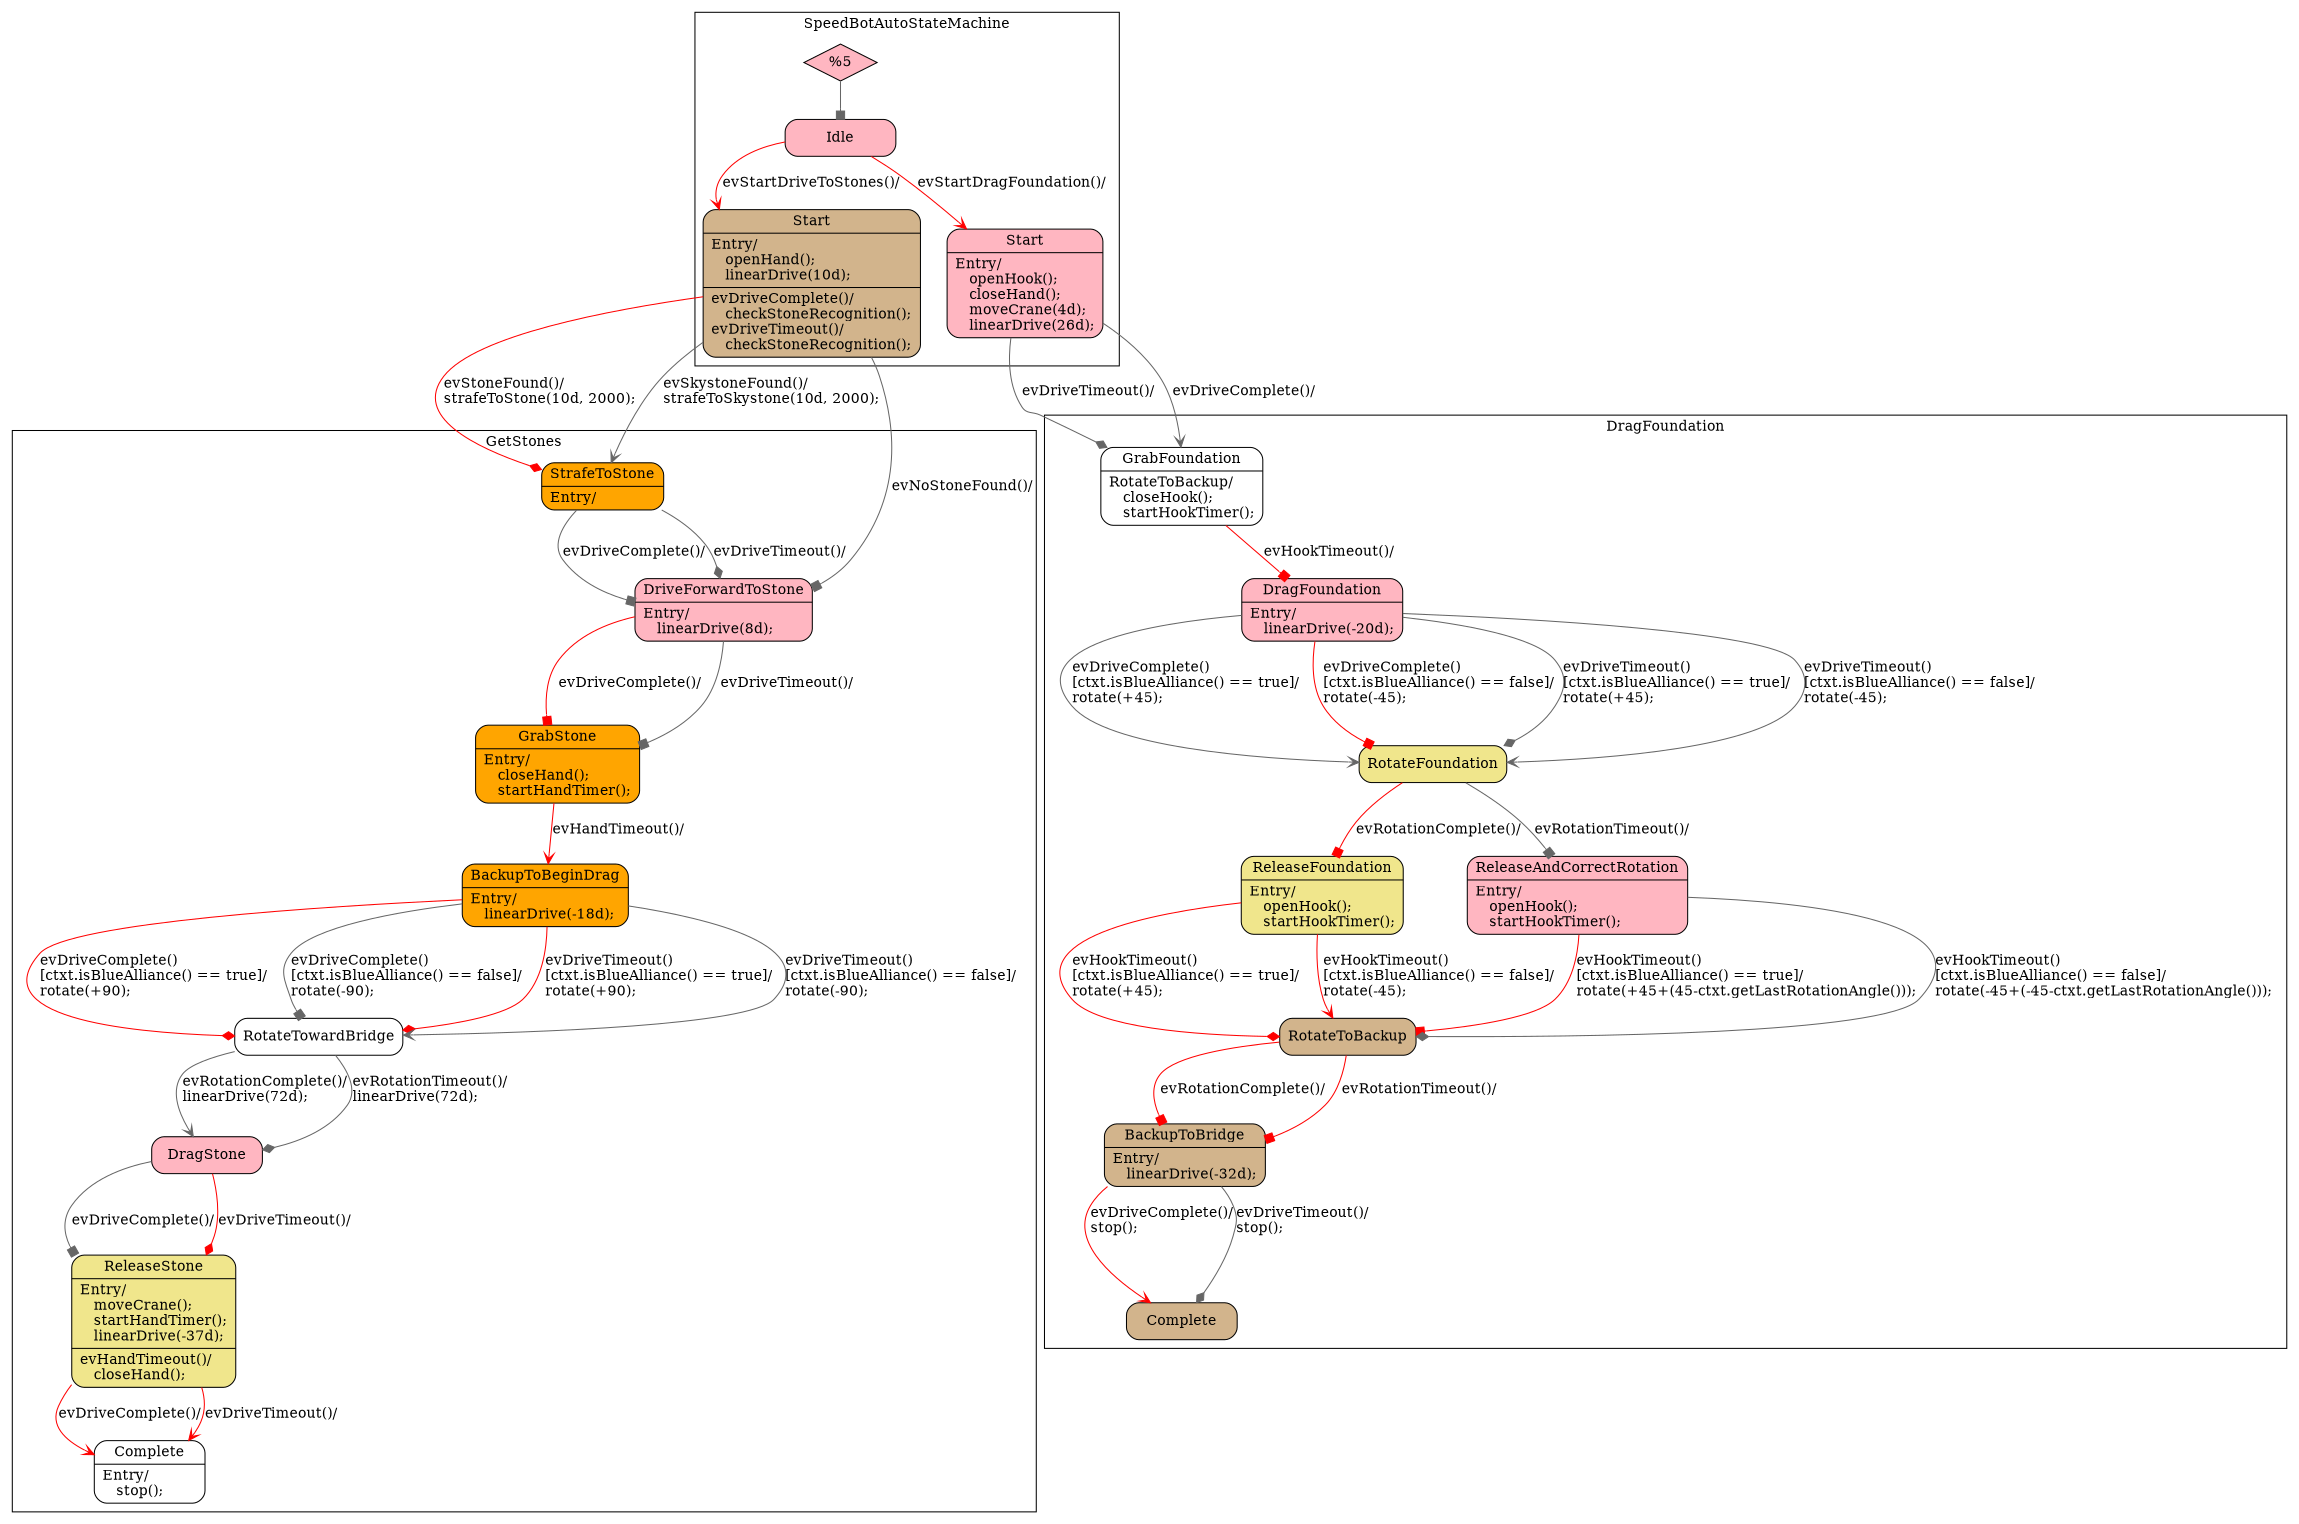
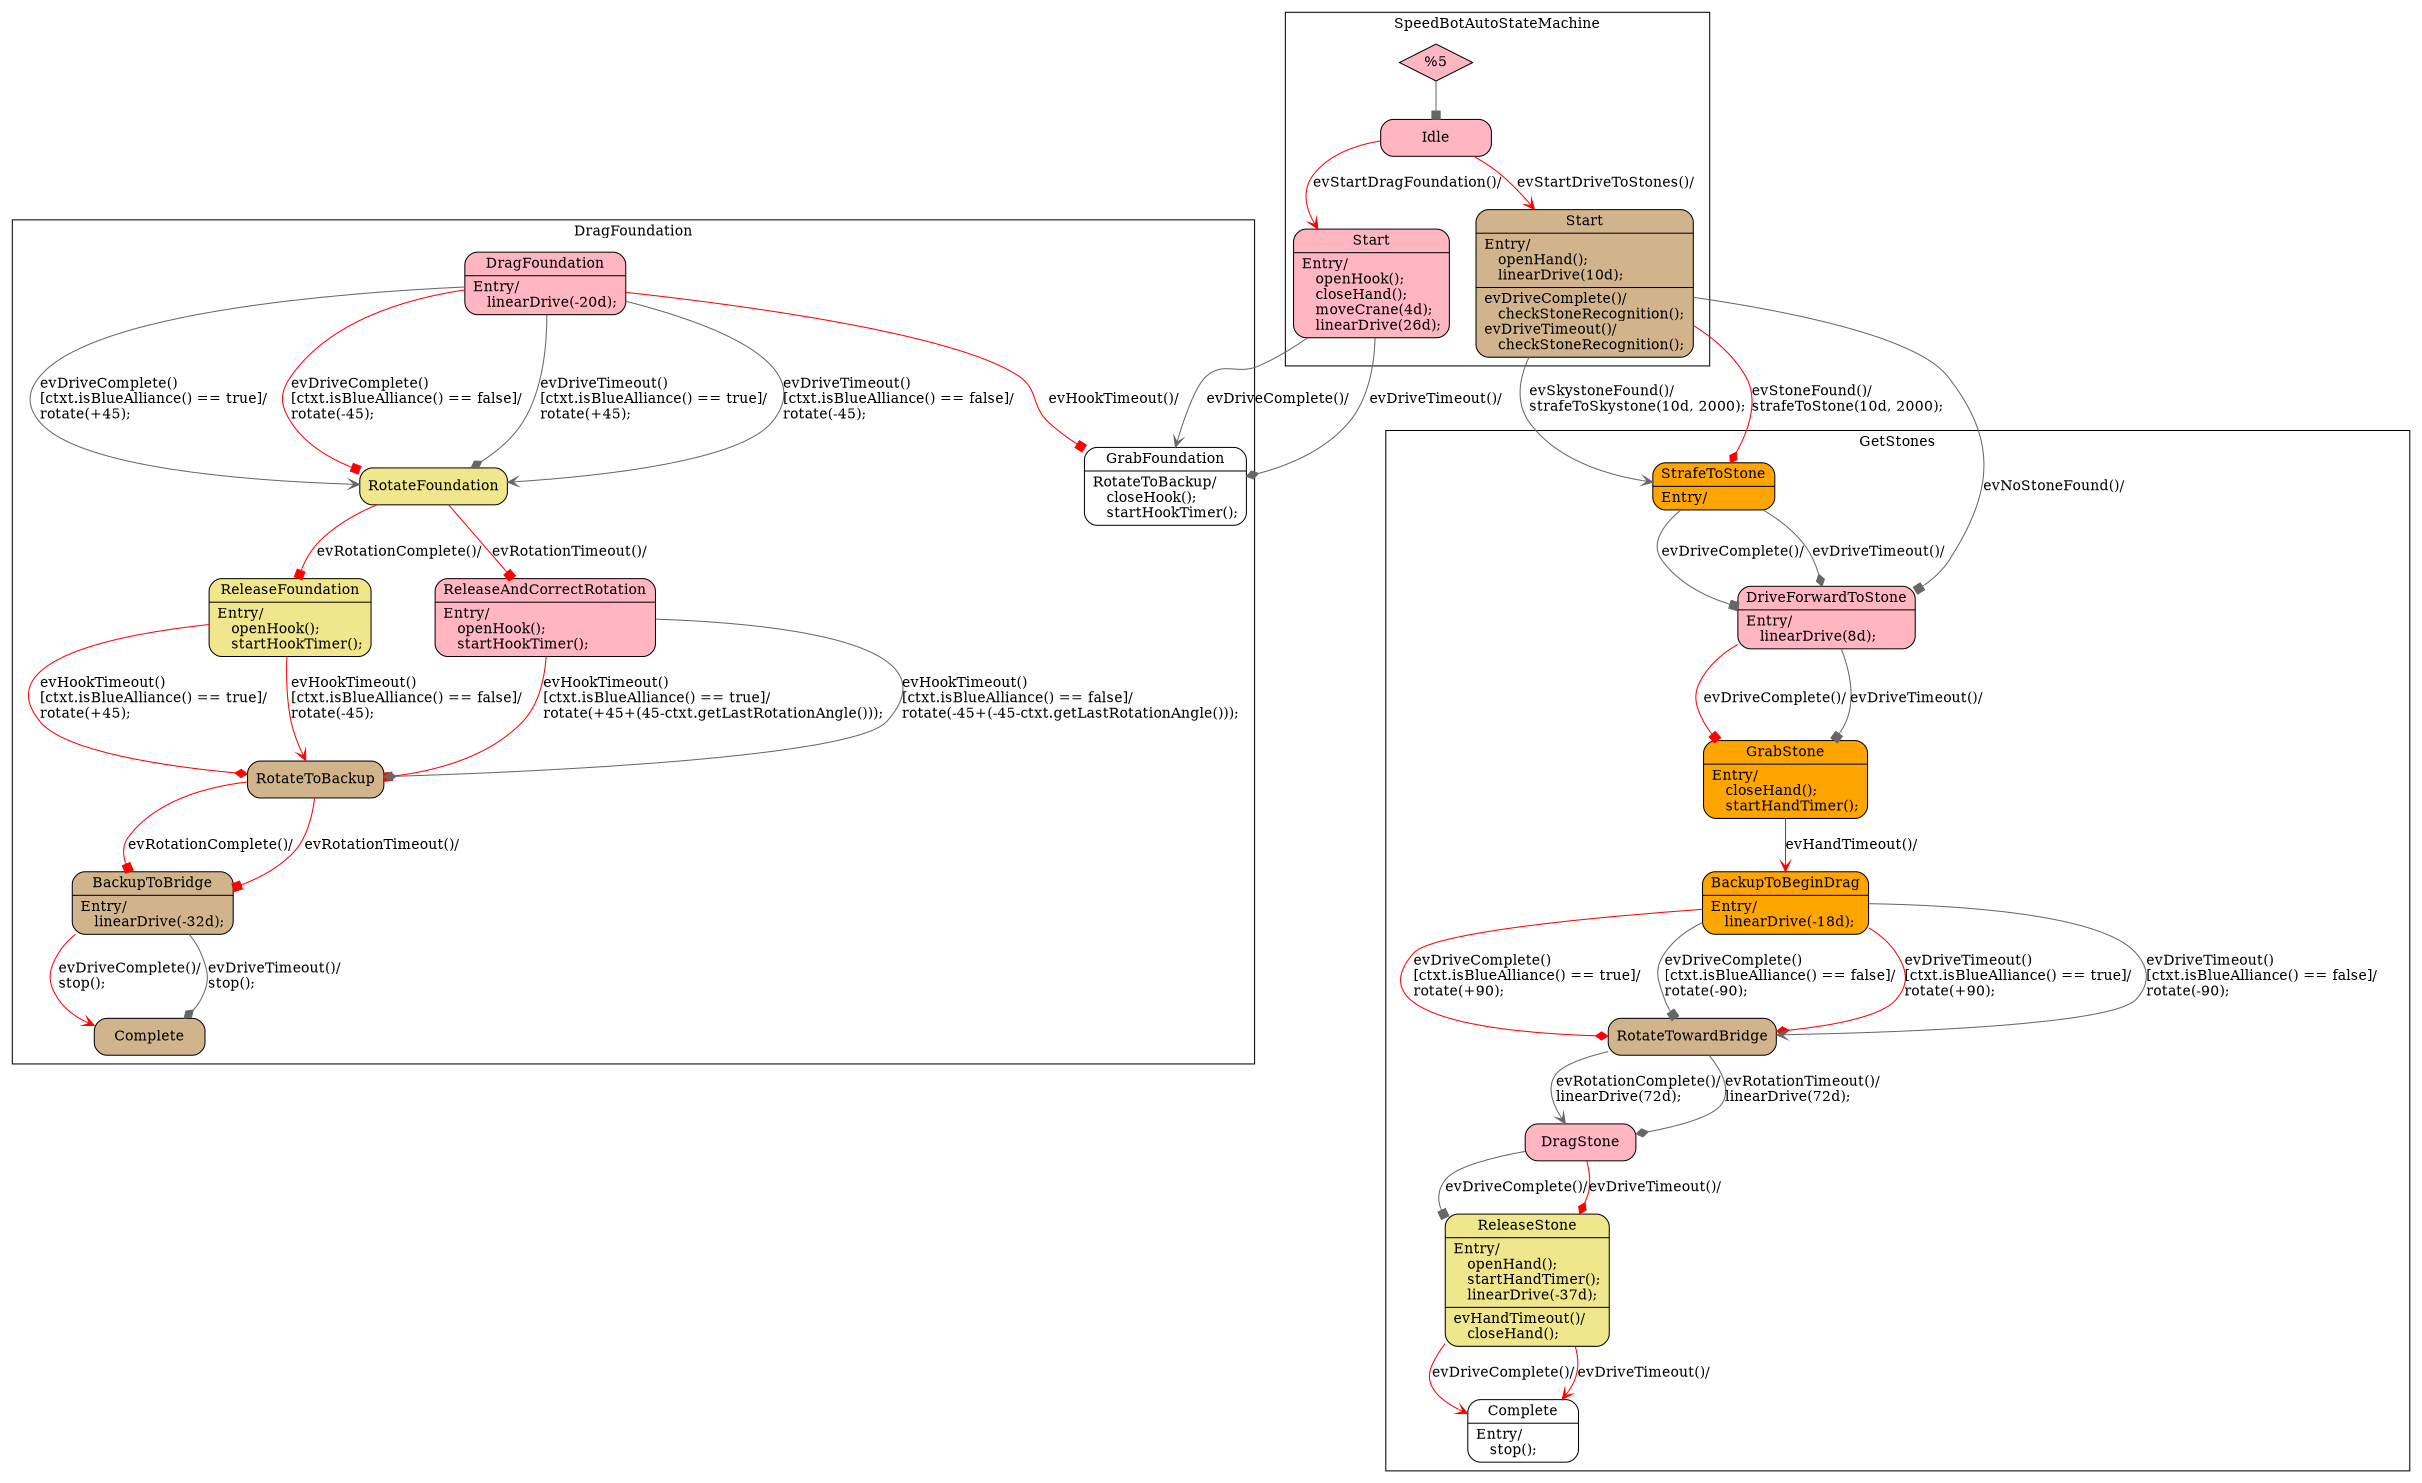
edge "GrabFoundation" -> "DragFoundation": reversed
edge "RotateFoundation" -> "ReleaseAndCorrectRotation": color gray40 -> red
node "RotateTowardBridge": fillcolor white -> tan
node "ReleaseStone": text "moveCrane();" -> "openHand();"
